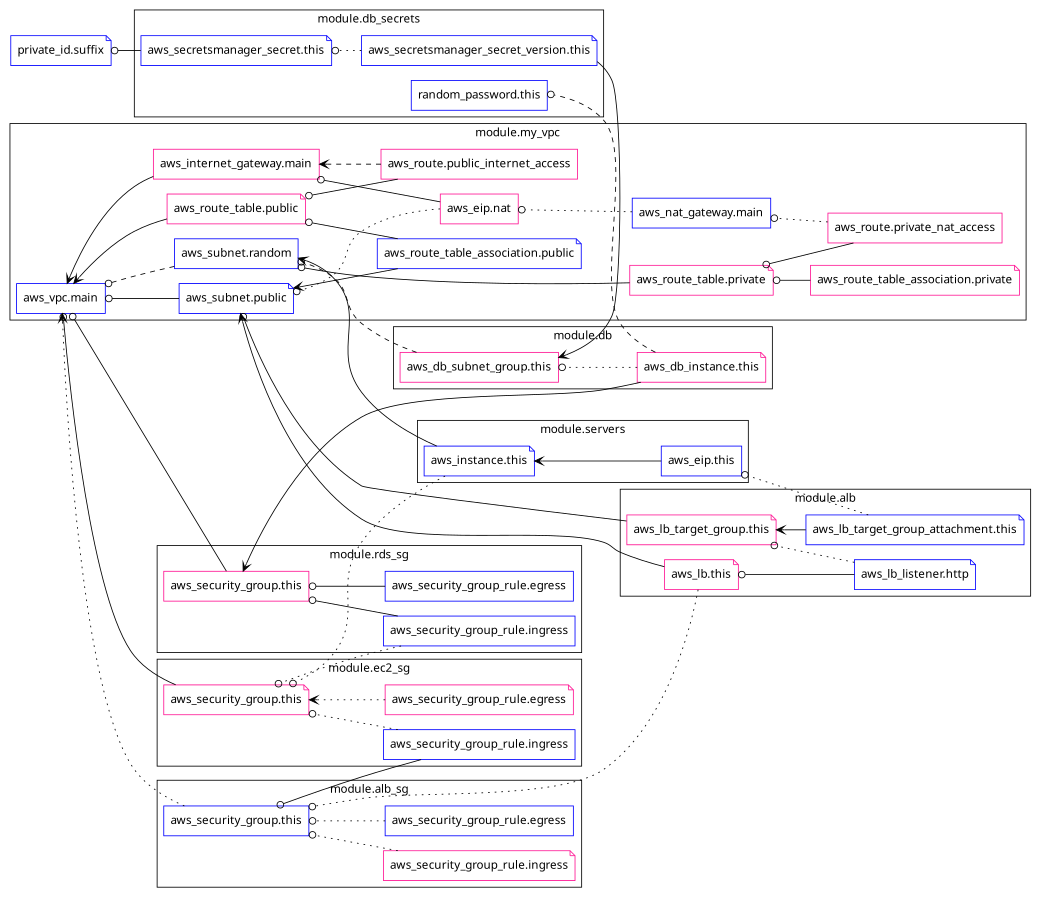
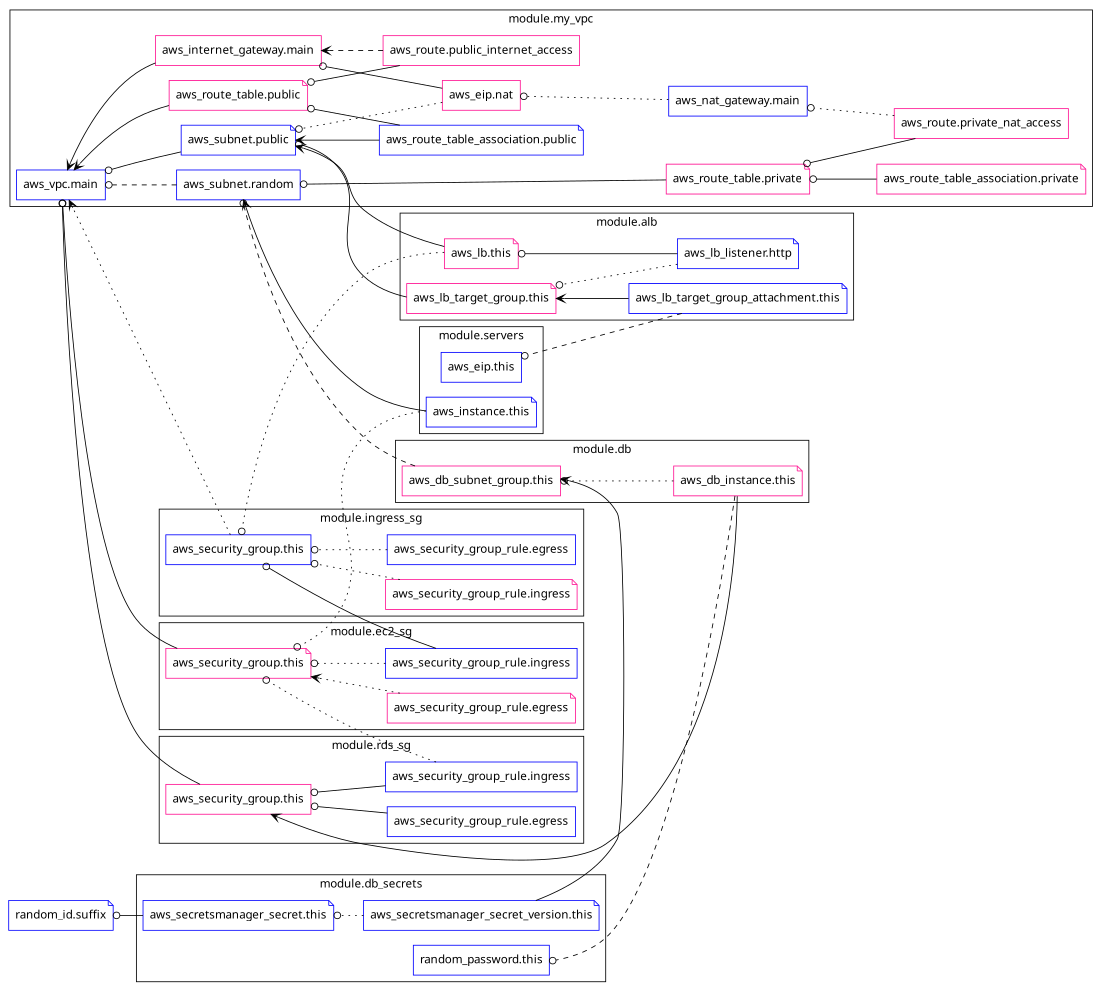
node "private_id.suffix": label "private_id.suffix" -> "random_id.suffix"
edge "aws_eip.this" -> "aws_instance.this": removed
edge "aws_lb_target_group_attachment.this" -> "aws_eip.this": style dotted -> dashed
cluster "module.alb_sg": label "module.alb_sg" -> "module.ingress_sg"
